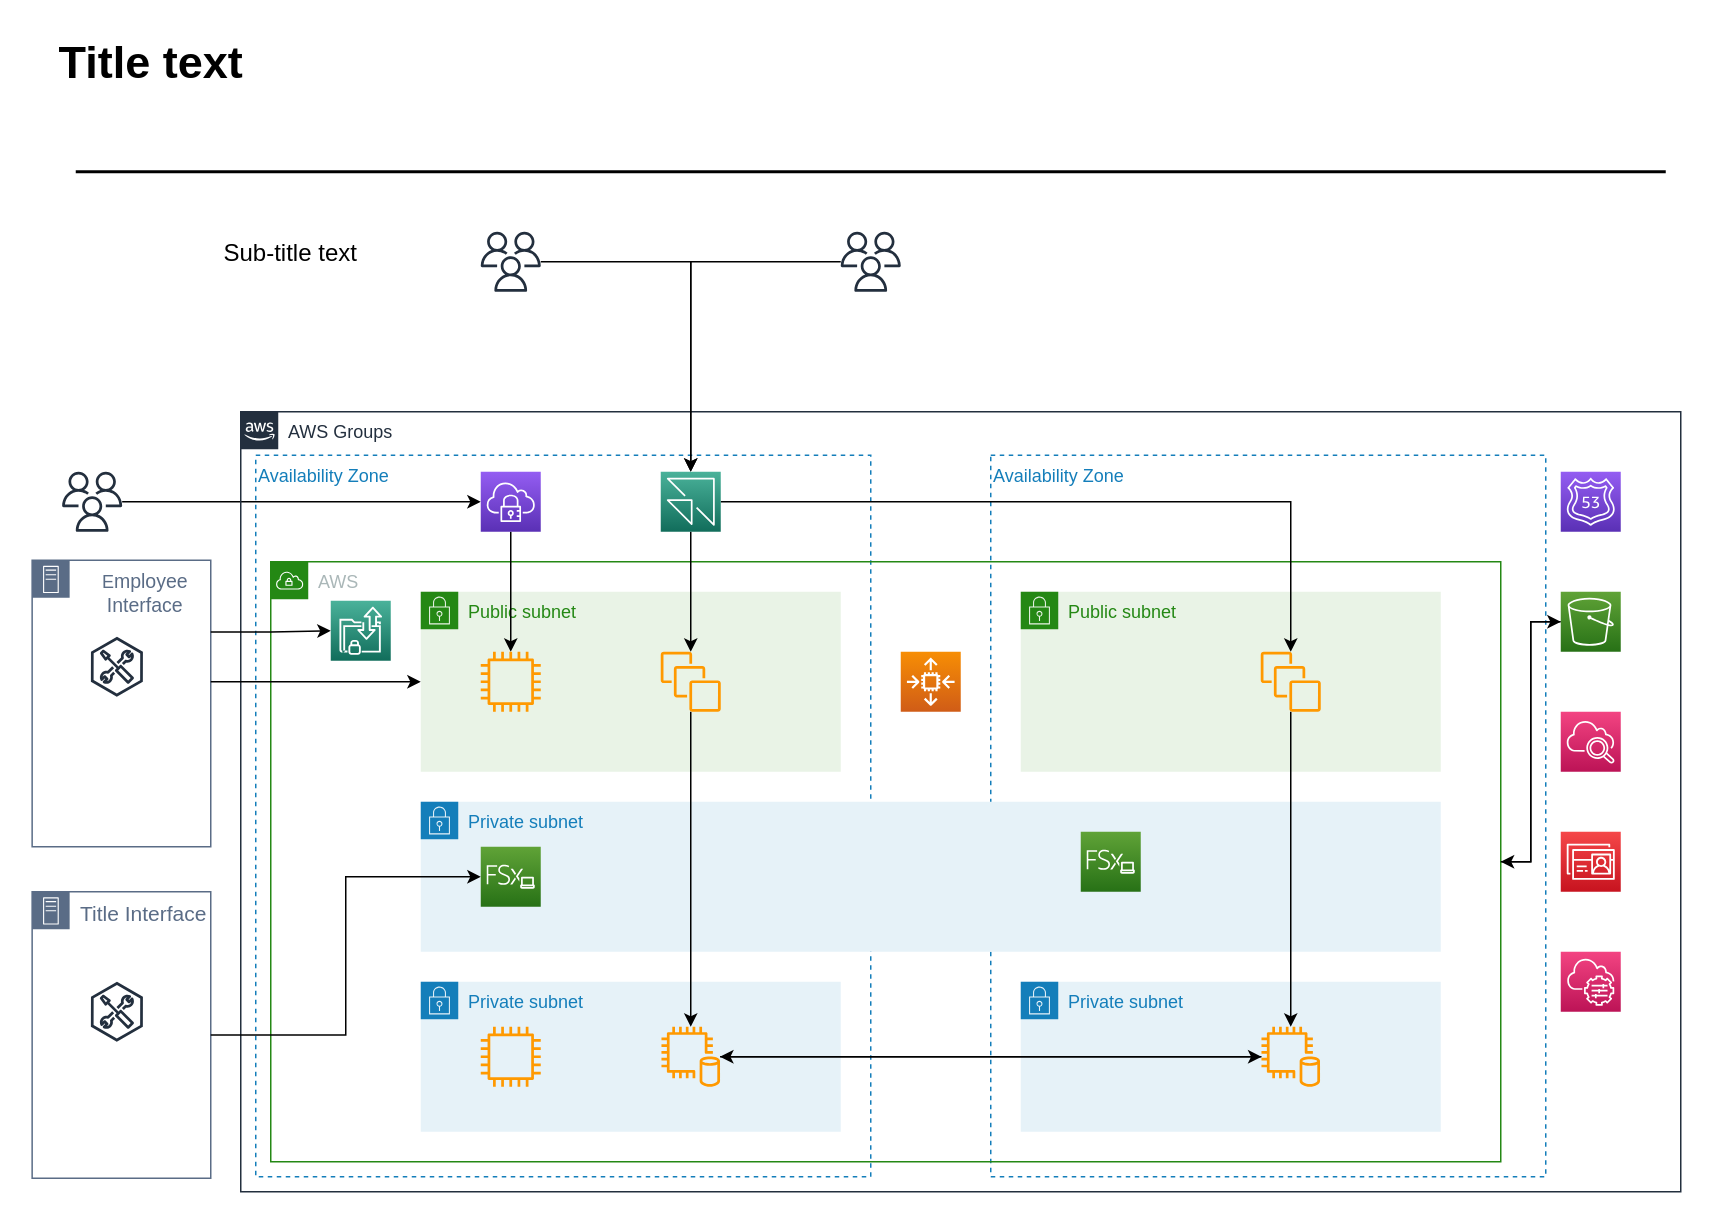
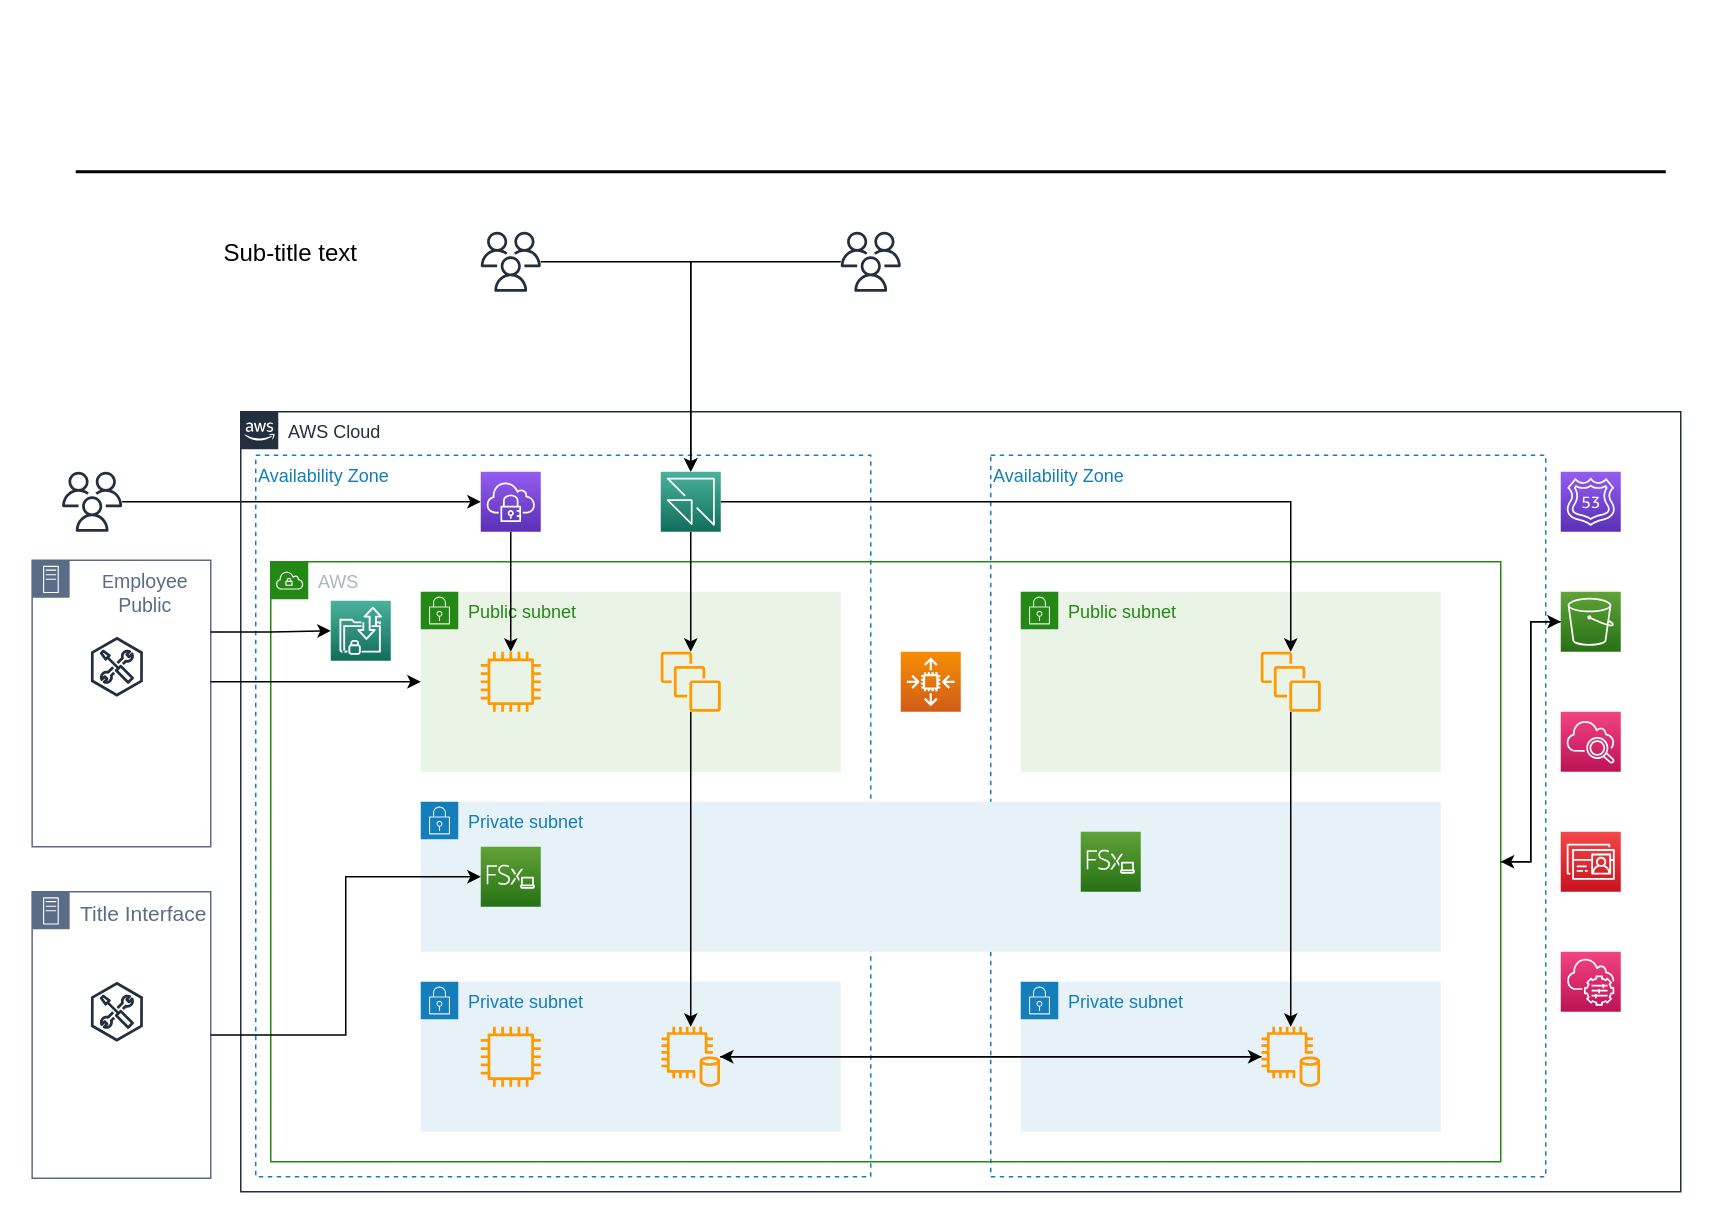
node "Title text": removed
node "AWS Groups": label "AWS Groups" -> "AWS Cloud"
node "Employee Interface": label "Employee Interface" -> "Employee Public"
